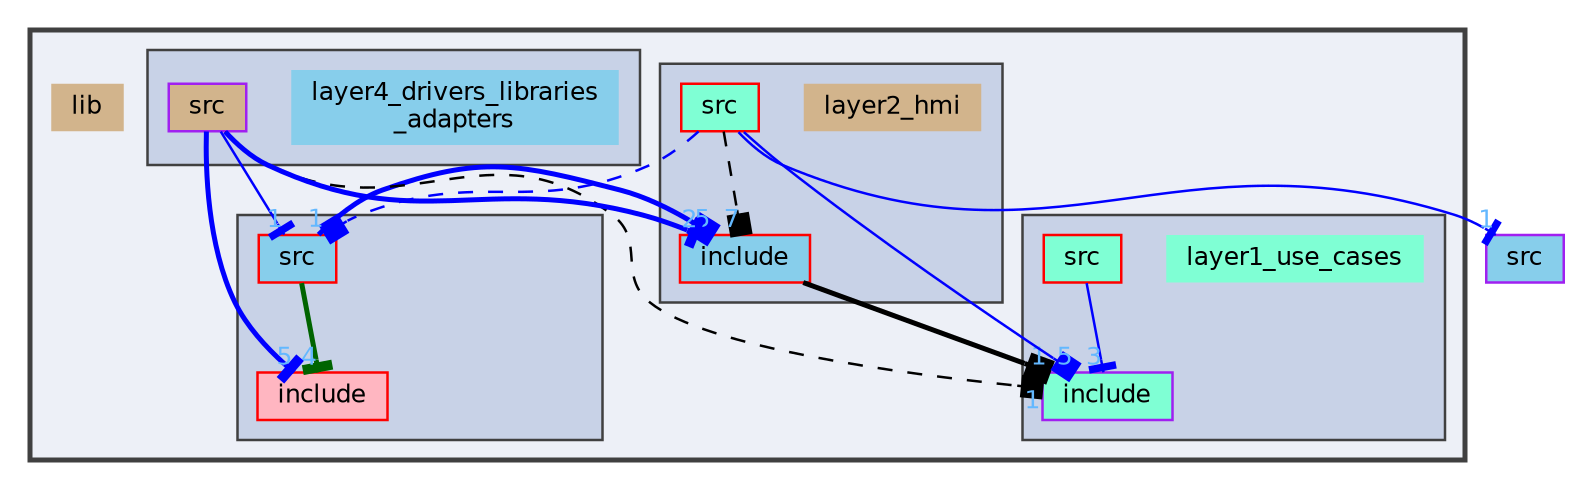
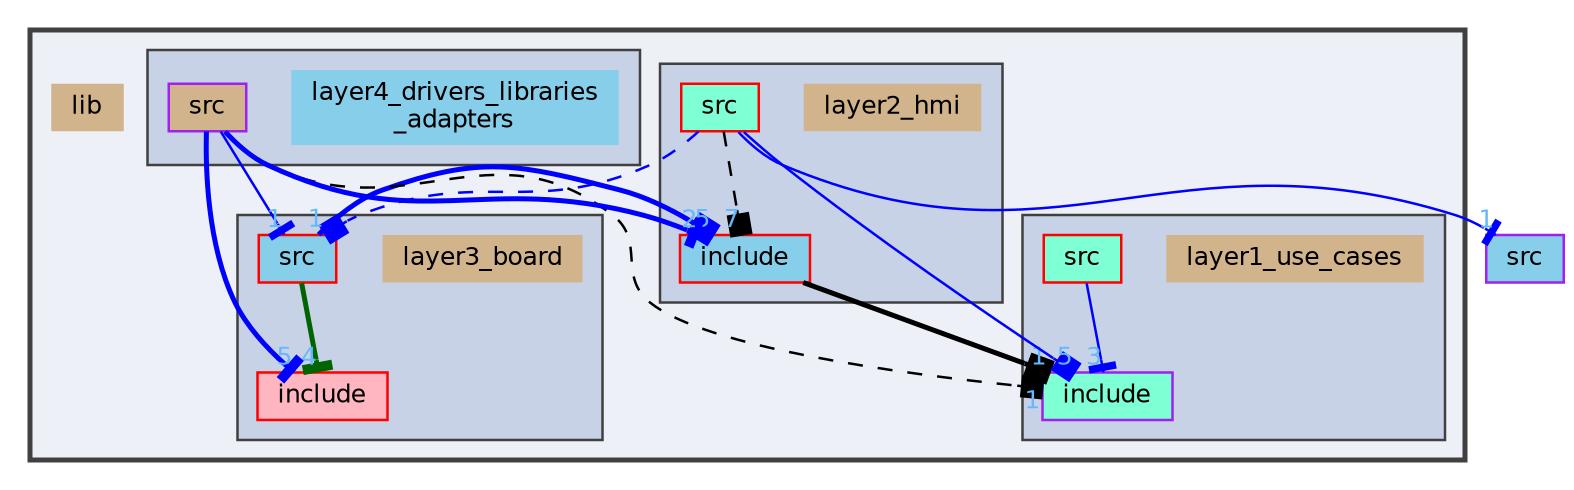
node "layer3_board": added
node "layer1_use_cases": fillcolor aquamarine -> tan
